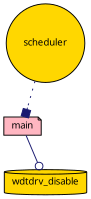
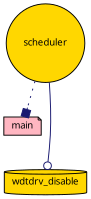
edge "main" -> "wdtdrv_disable": now "scheduler" -> "wdtdrv_disable"
